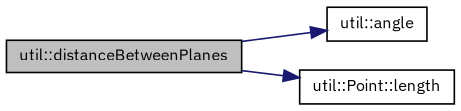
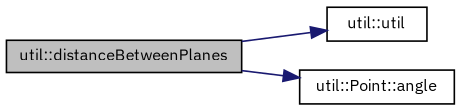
node "util::angle": label "util::angle" -> "util::util"
node "util::Point::length": label "util::Point::length" -> "util::Point::angle"
